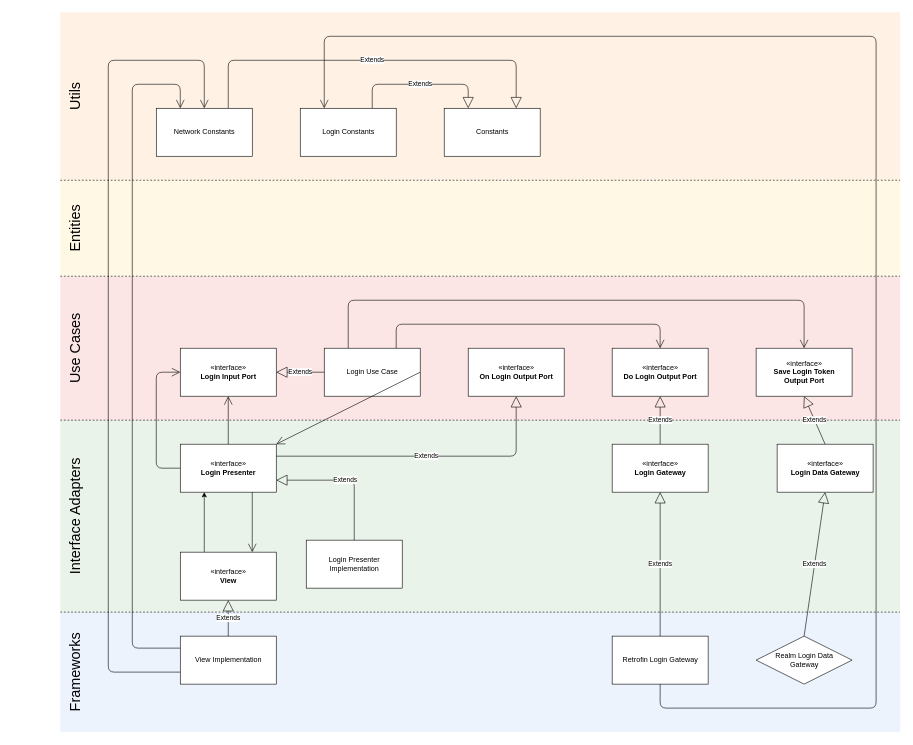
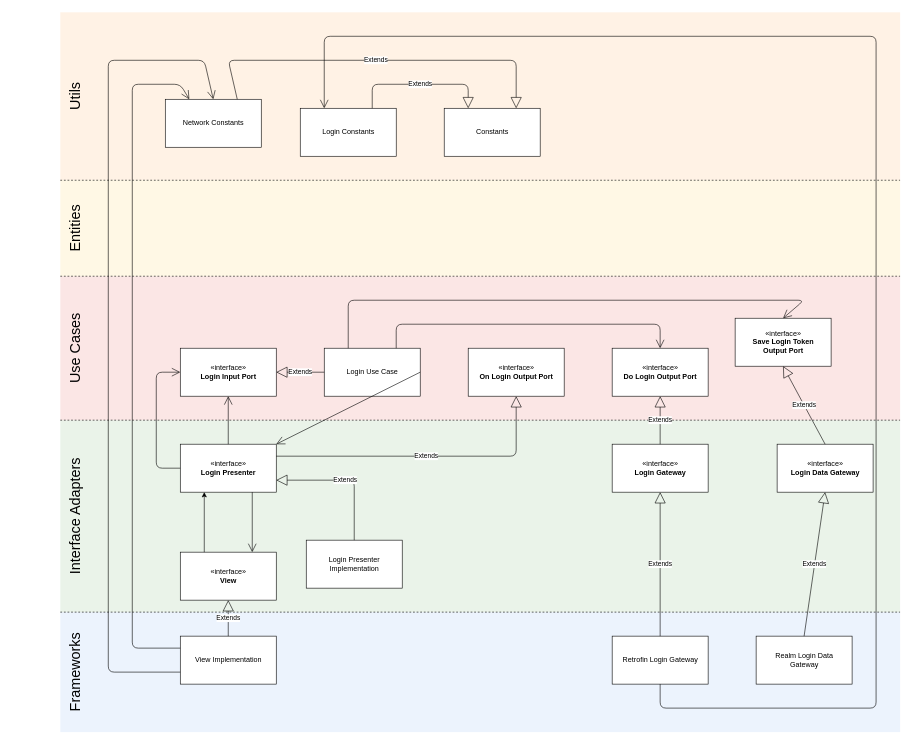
node "Network Constants": moved (204, 132) -> (213, 123)
node "«interface» Save Login Token Output Port": moved (804, 372) -> (783, 342)
node "Realm Login Data Gateway": shape diamond -> rectangle
